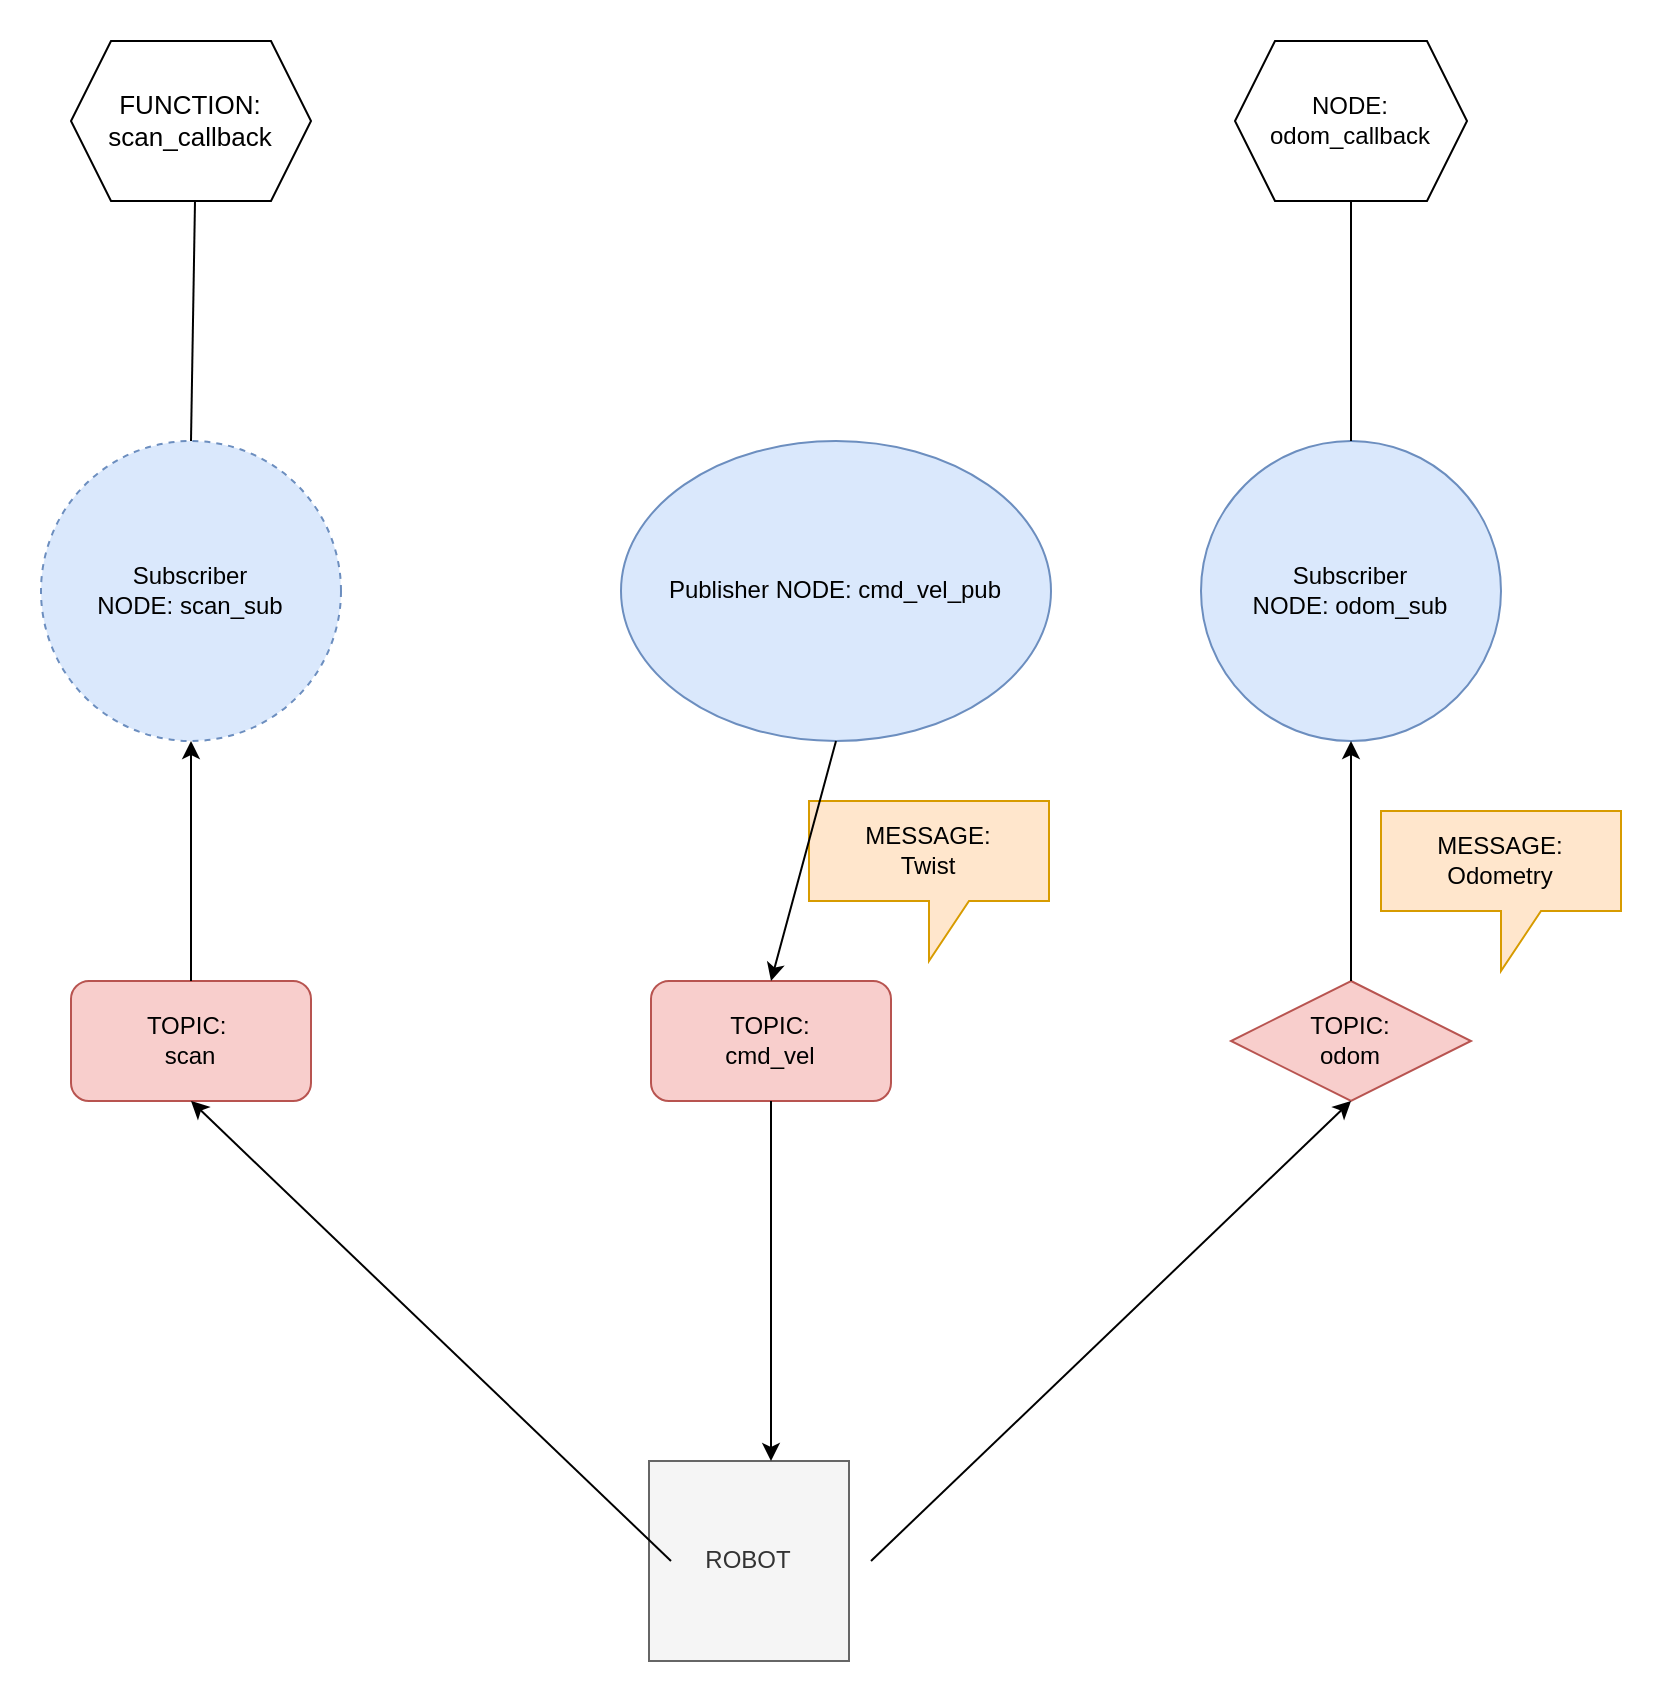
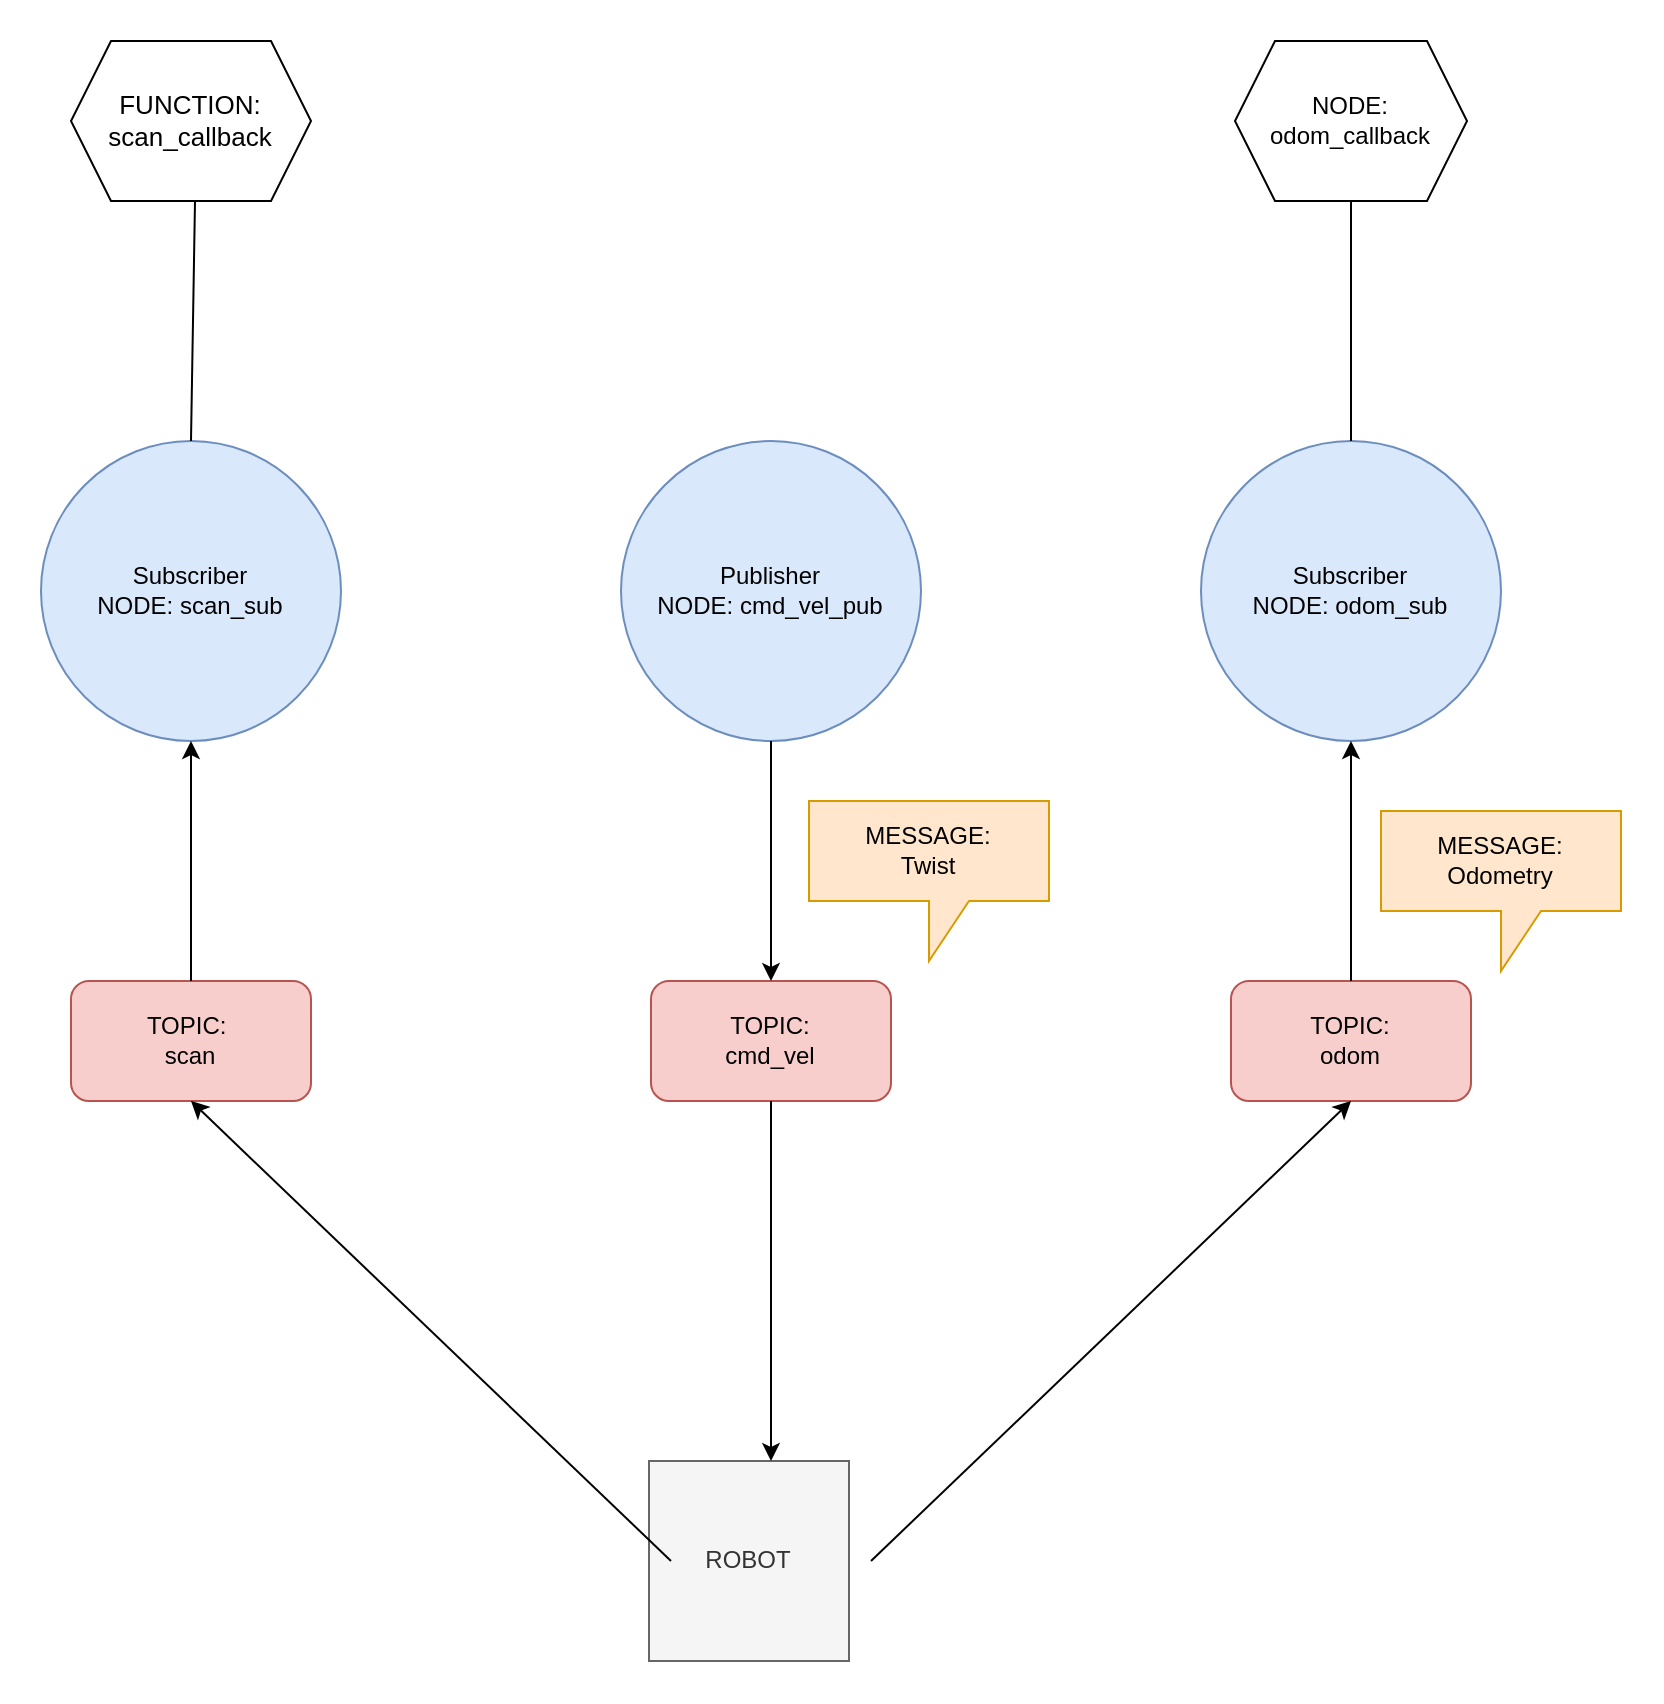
node "Subscriber NODE: scan_sub": style dashed -> solid
node "Publisher NODE: cmd_vel_pub": size 430x300 -> 300x300
node "TOPIC: odom": shape diamond -> rounded rectangle
